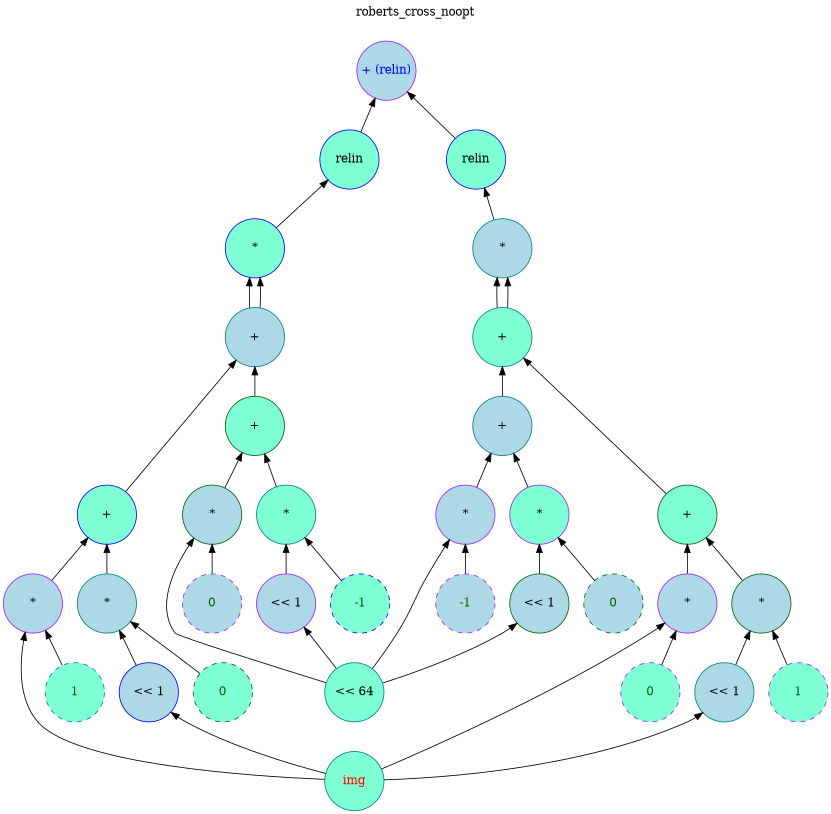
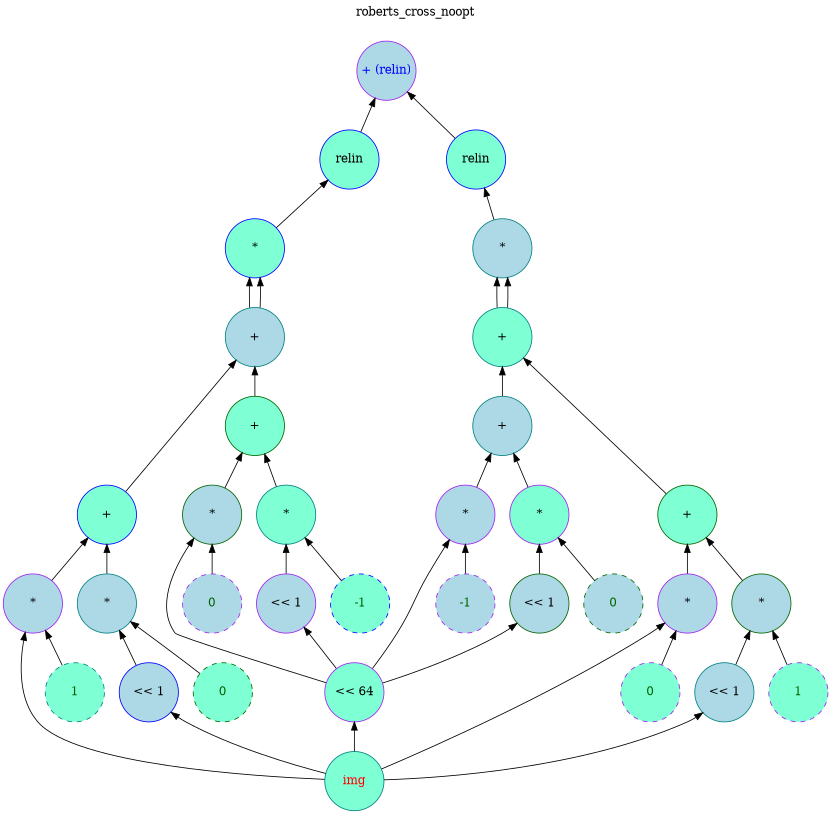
node "<< 64": color teal -> purple
edge "img" -> "<< 64": added
